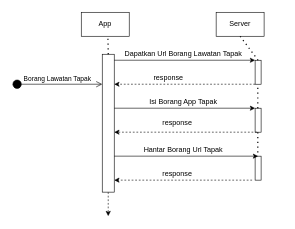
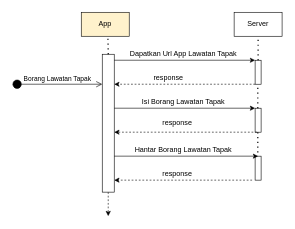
node "App": fillcolor #ffffff -> #fff2cc
node "Server": moved (240, 24) -> (258, 24)
node "Dapatkan Url Borang Lawatan Tapak": label "Dapatkan Url Borang Lawatan Tapak" -> "Dapatkan Url App Lawatan Tapak"
node "Isi Borang App Tapak": label "Isi Borang App Tapak" -> "Isi Borang Lawatan Tapak"
node "Hantar Borang Url Tapak": label "Hantar Borang Url Tapak" -> "Hantar Borang Lawatan Tapak"
